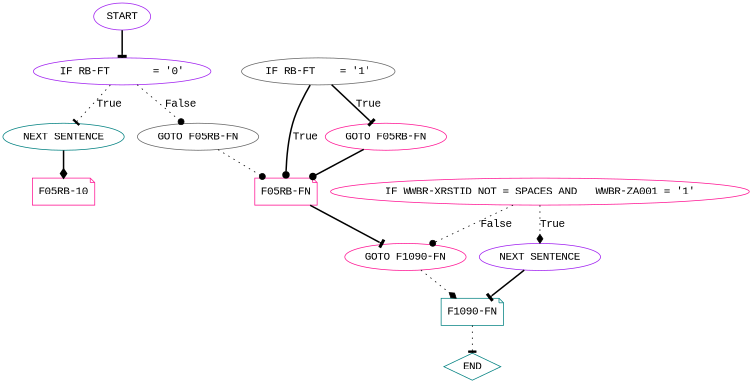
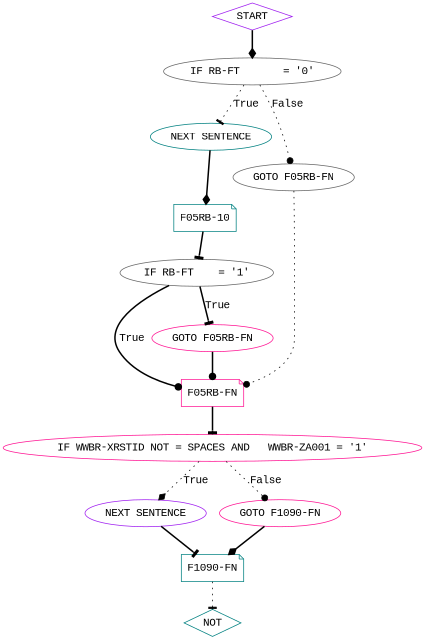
node "START": shape ellipse -> diamond
edge "START" -> "IF RB-FT       = '0'": arrowhead tee -> diamond
node "IF RB-FT       = '0'": color purple -> gray40
node "F05RB-10": color deeppink -> teal
edge "F05RB-FN" -> "GOTO F1090-FN": now "F05RB-FN" -> "IF WWBR-XRSTID NOT = SPACES AND   WWBR-ZA001 = '1'"
edge "F05RB-10" -> "IF RB-FT    = '1'": added
edge "GOTO F1090-FN" -> "F1090-FN": style dotted -> bold
node "END": label "END" -> "NOT"
